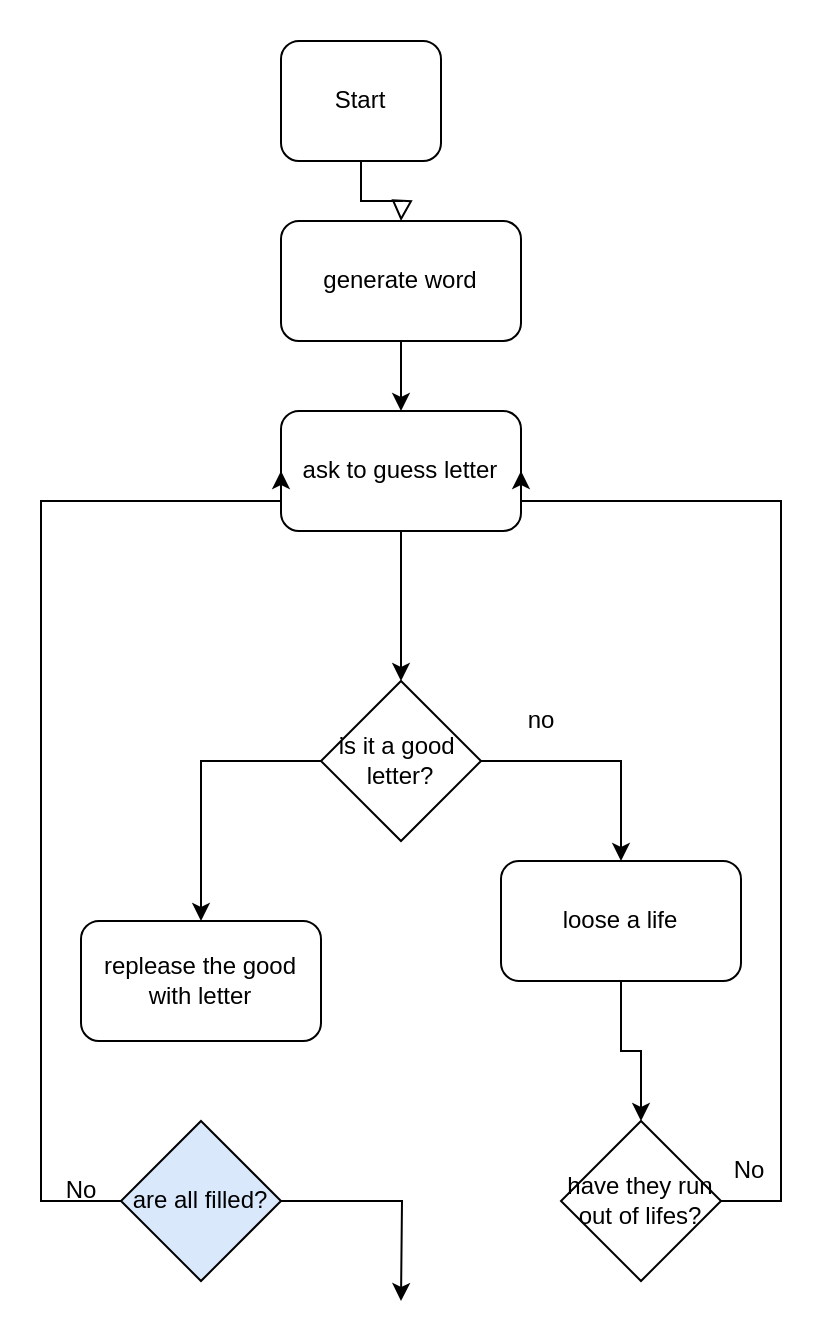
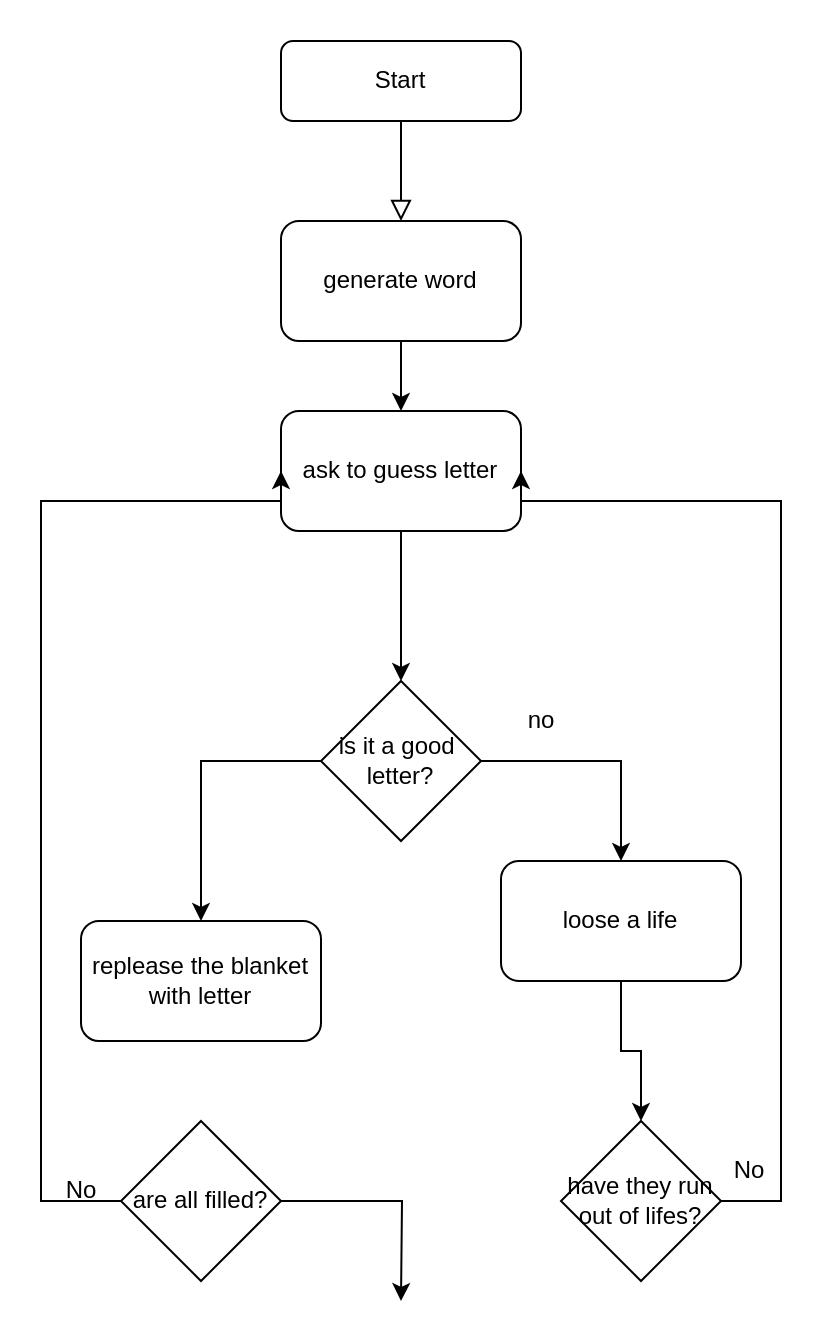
node "Start": size 160x120 -> 240x80
node "replease the good with letter": label "replease the good with letter" -> "replease the blanket with letter"
node "are all filled?": fillcolor #dae8fc -> #ffffff
